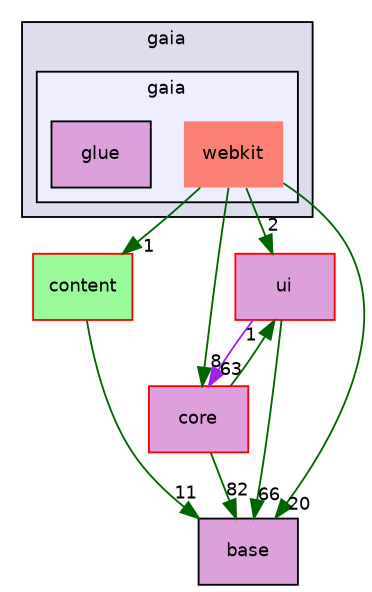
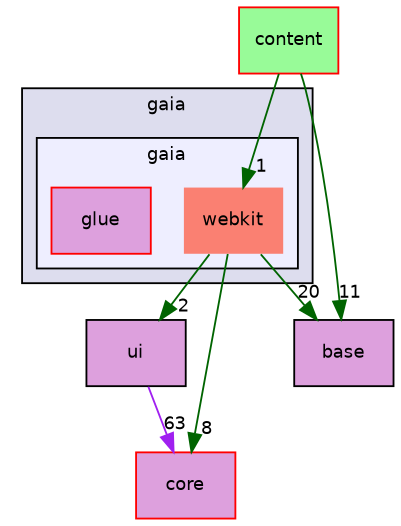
node "glue": color black -> red
edge "webkit" -> "content": reversed
node "ui": color red -> black
edge "core" -> "ui": removed
edge "ui" -> "base": removed
edge "core" -> "base": removed
